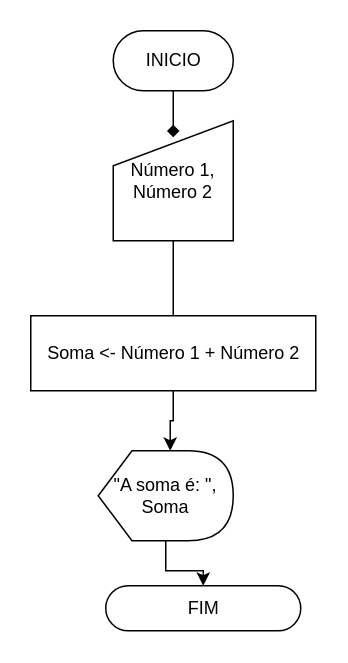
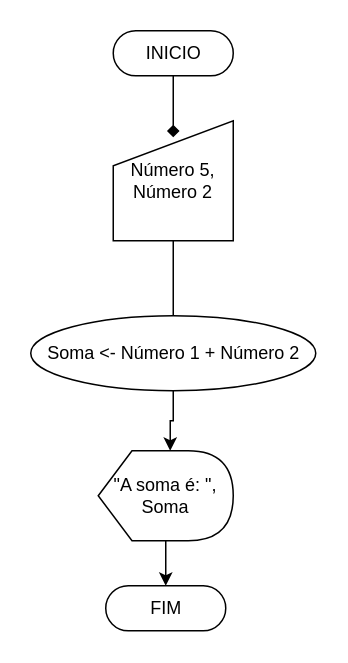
node "INICIO": size 120x60 -> 120x45
node "Número 1, Número 2": label "Número 1, Número 2" -> "Número 5, Número 2"
node "Soma <- Número 1 + Número 2": shape rectangle -> ellipse
node "FIM": size 195x45 -> 120x45
